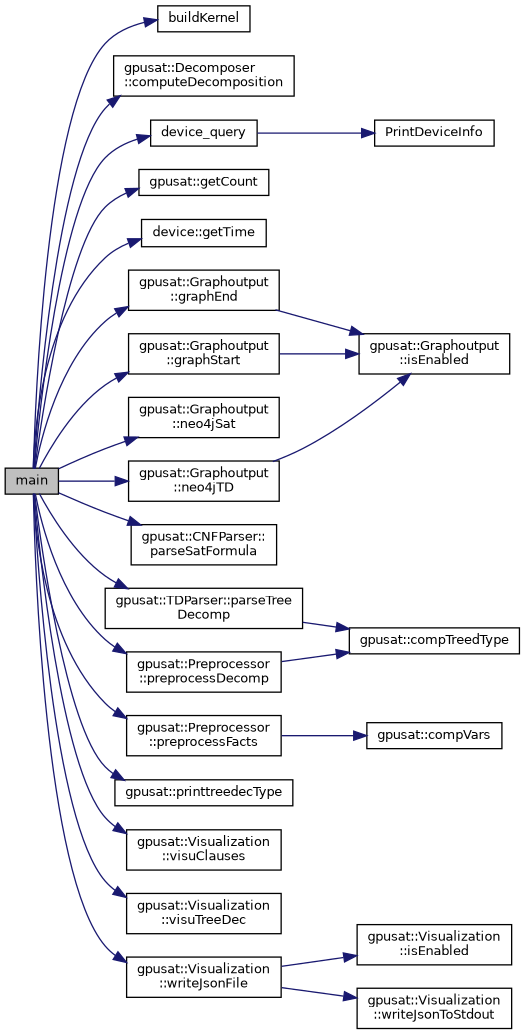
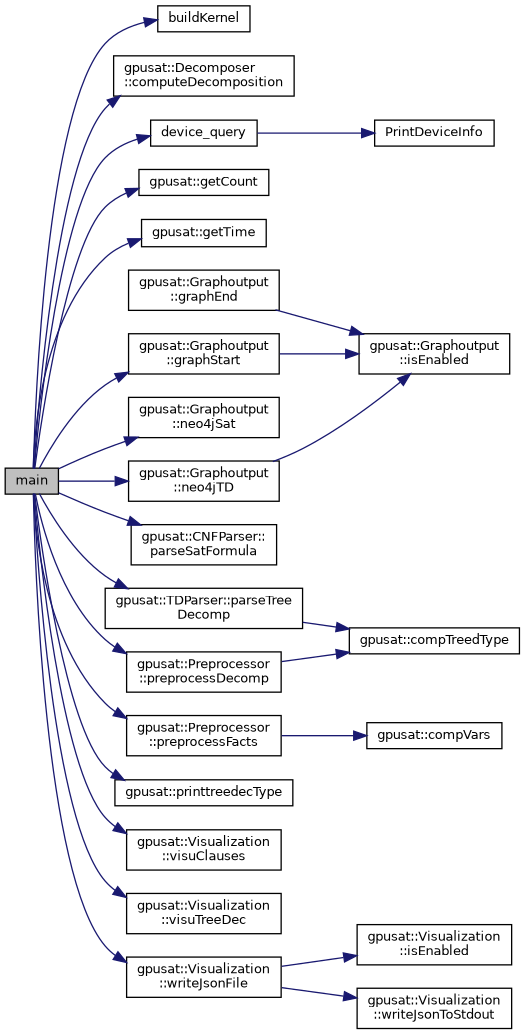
node "device::getTime": label "device::getTime" -> "gpusat::getTime"
edge "main" -> "gpusat::Graphoutput ::graphEnd": removed
